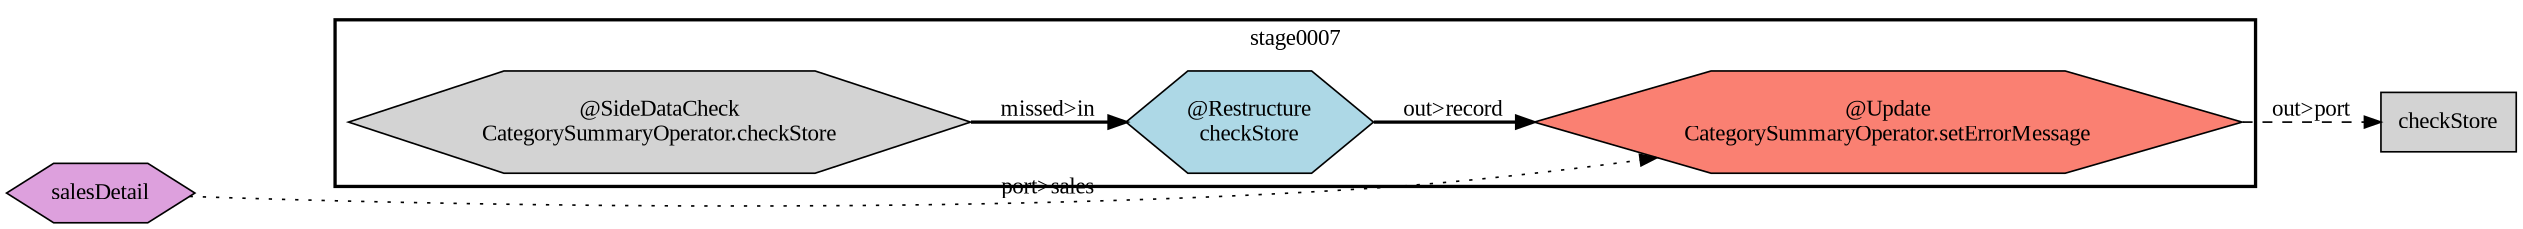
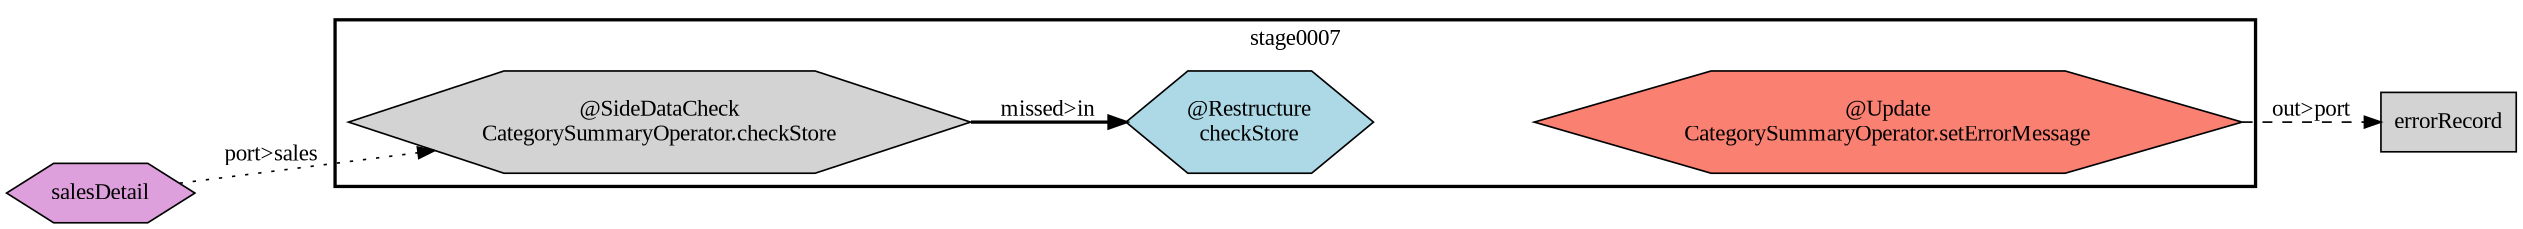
edge "@Restructure checkStore" -> "@Update CategorySummaryOperator.setErrorMessage": removed, label "out>record"
node "checkStore": label "checkStore" -> "errorRecord"
edge "salesDetail" -> "@Update CategorySummaryOperator.setErrorMessage": now "salesDetail" -> "@SideDataCheck CategorySummaryOperator.checkStore"
